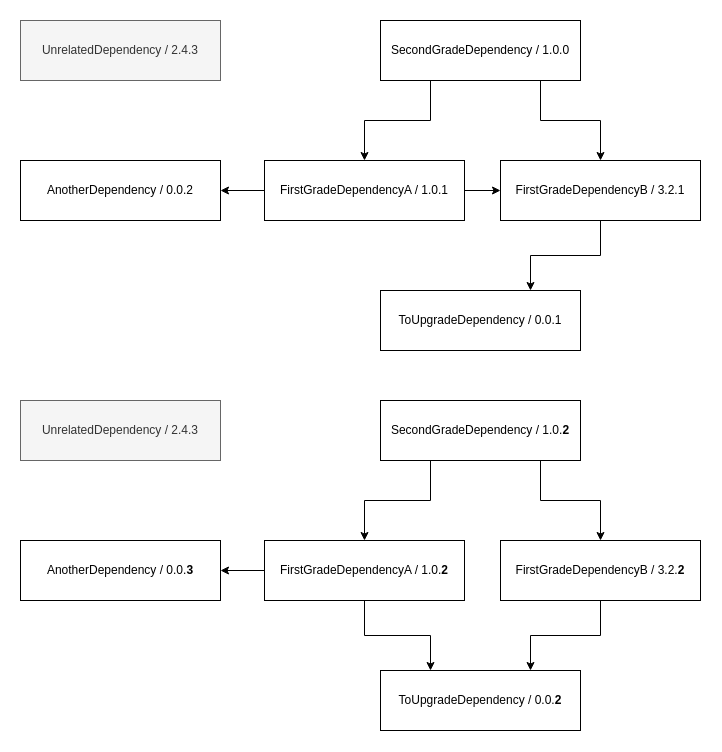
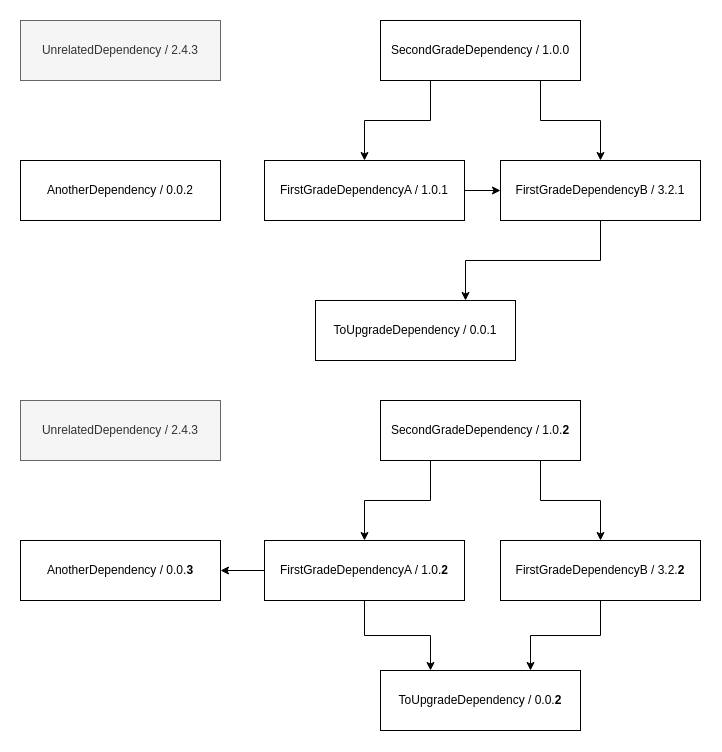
edge "FirstGradeDependencyA / 1.0.1" -> "AnotherDependency / 0.0.2": removed
node "ToUpgradeDependency / 0.0.1": moved (481, 321) -> (416, 331)
